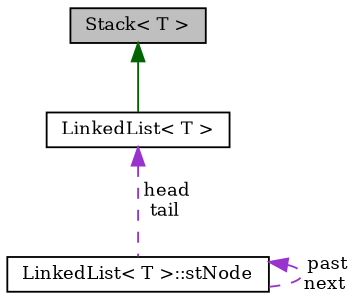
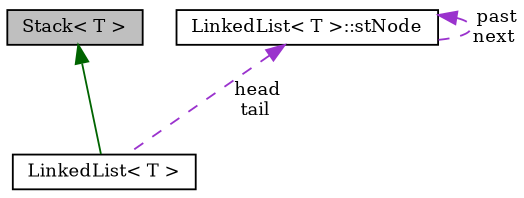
edge "LinkedList< T >::stNode" -> "LinkedList< T >": reversed
